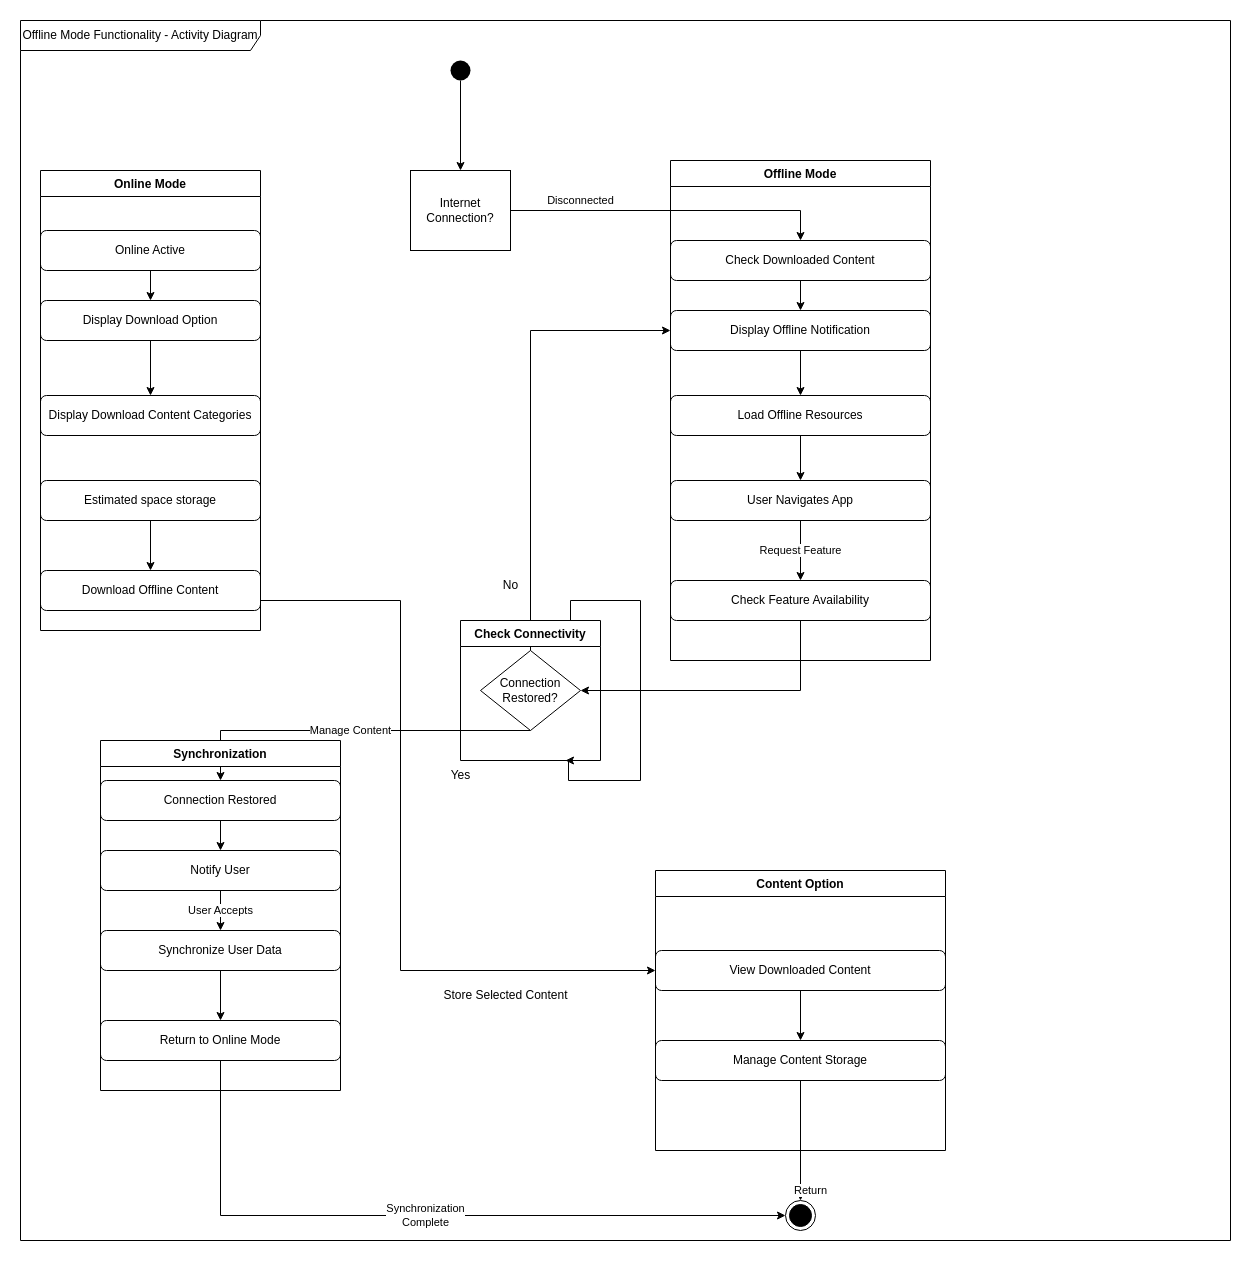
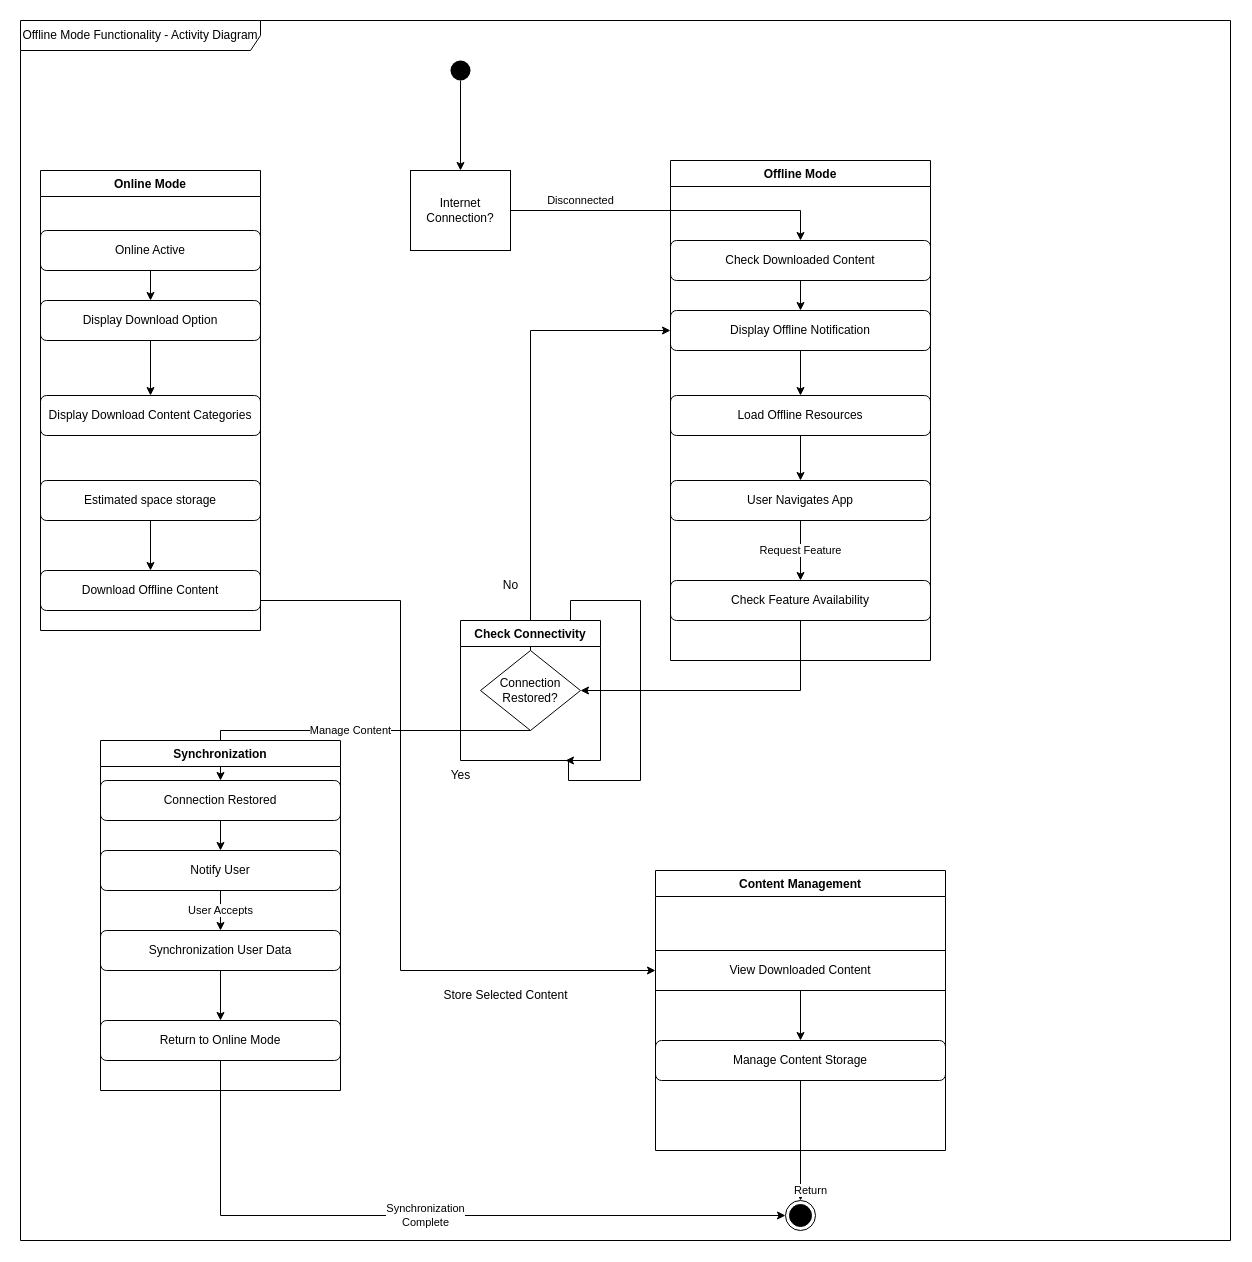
node "Content Option": label "Content Option" -> "Content Management"
node "Synchronize User Data": label "Synchronize User Data" -> "Synchronization User Data"
node "View Downloaded Content": shape rounded rectangle -> rectangle
